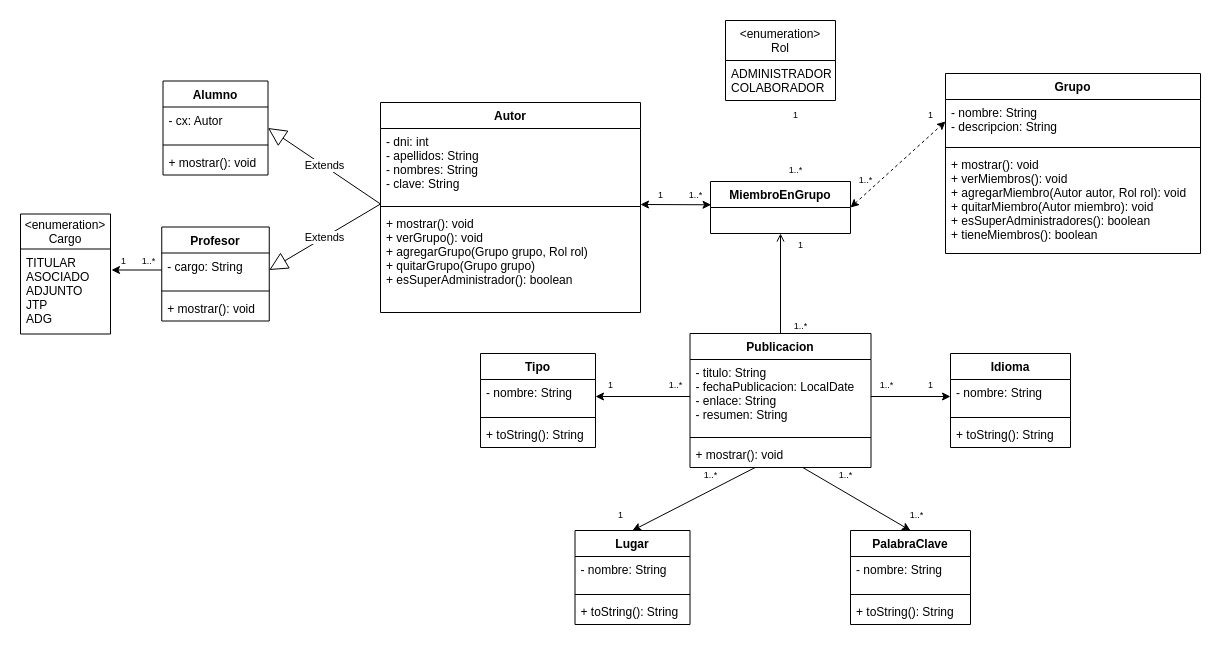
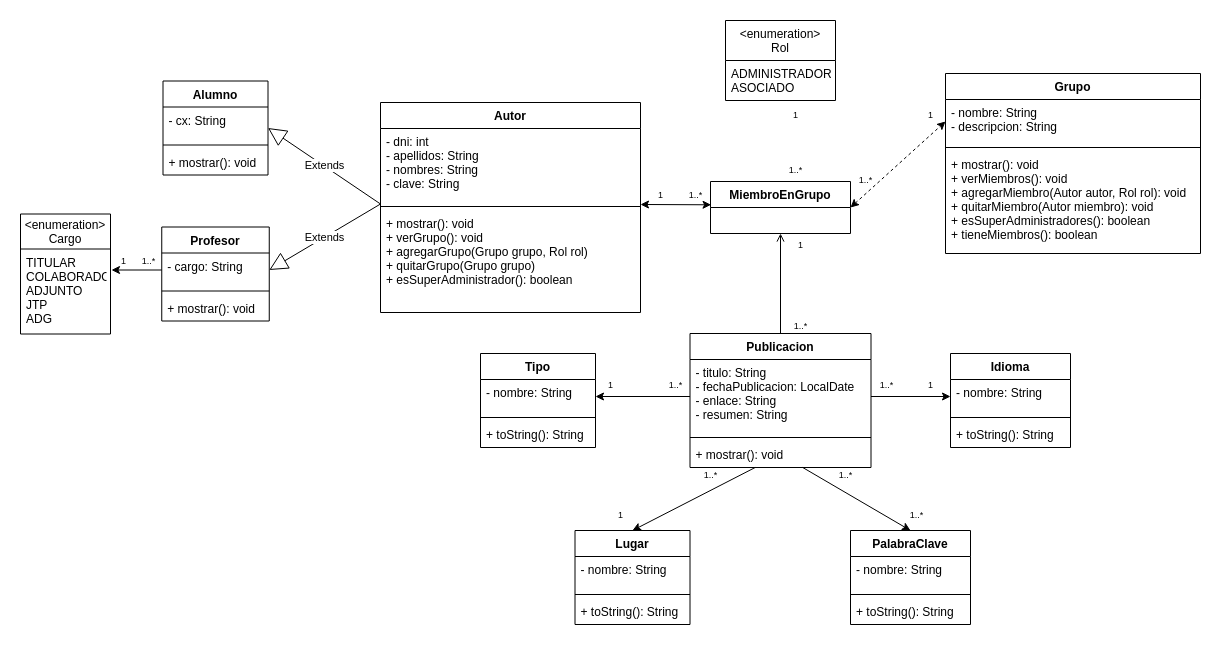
node "ADMINISTRADOR COLABORADOR": label "ADMINISTRADOR COLABORADOR" -> "ADMINISTRADOR ASOCIADO"
node "- cx: Autor": label "- cx: Autor" -> "- cx: String"
node "TITULAR ASOCIADO ADJUNTO JTP ADG": label "TITULAR ASOCIADO ADJUNTO JTP ADG" -> "TITULAR COLABORADOR ADJUNTO JTP ADG"
